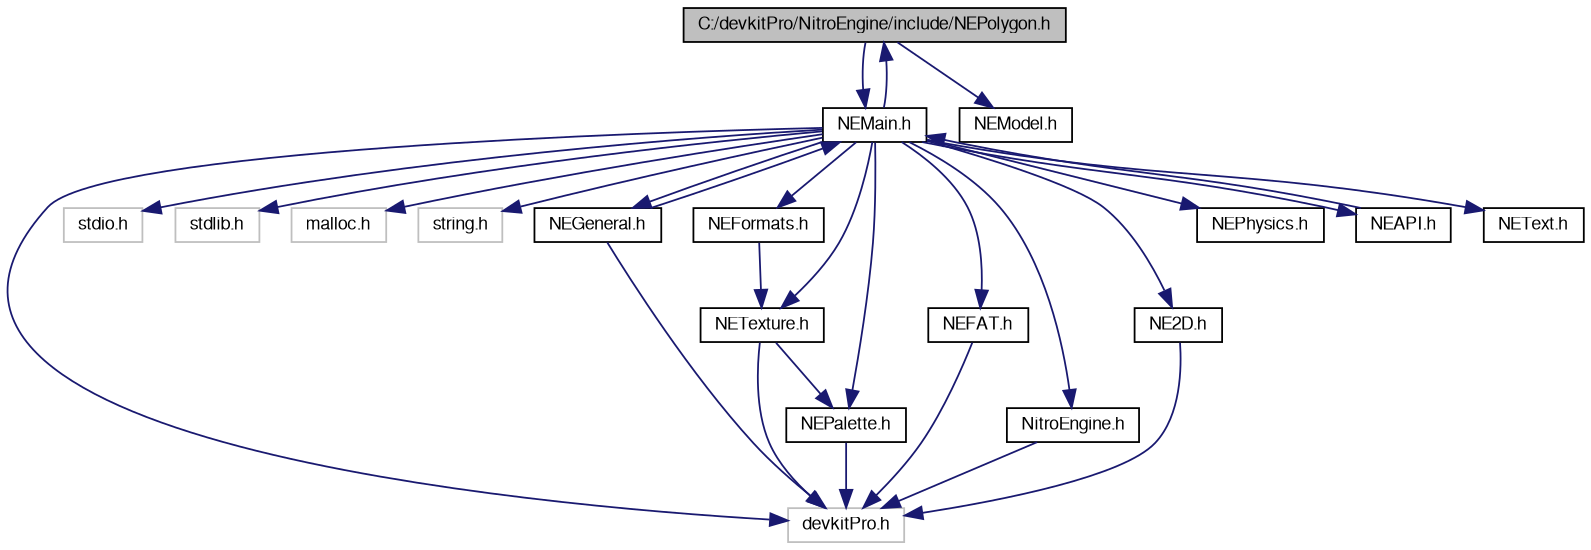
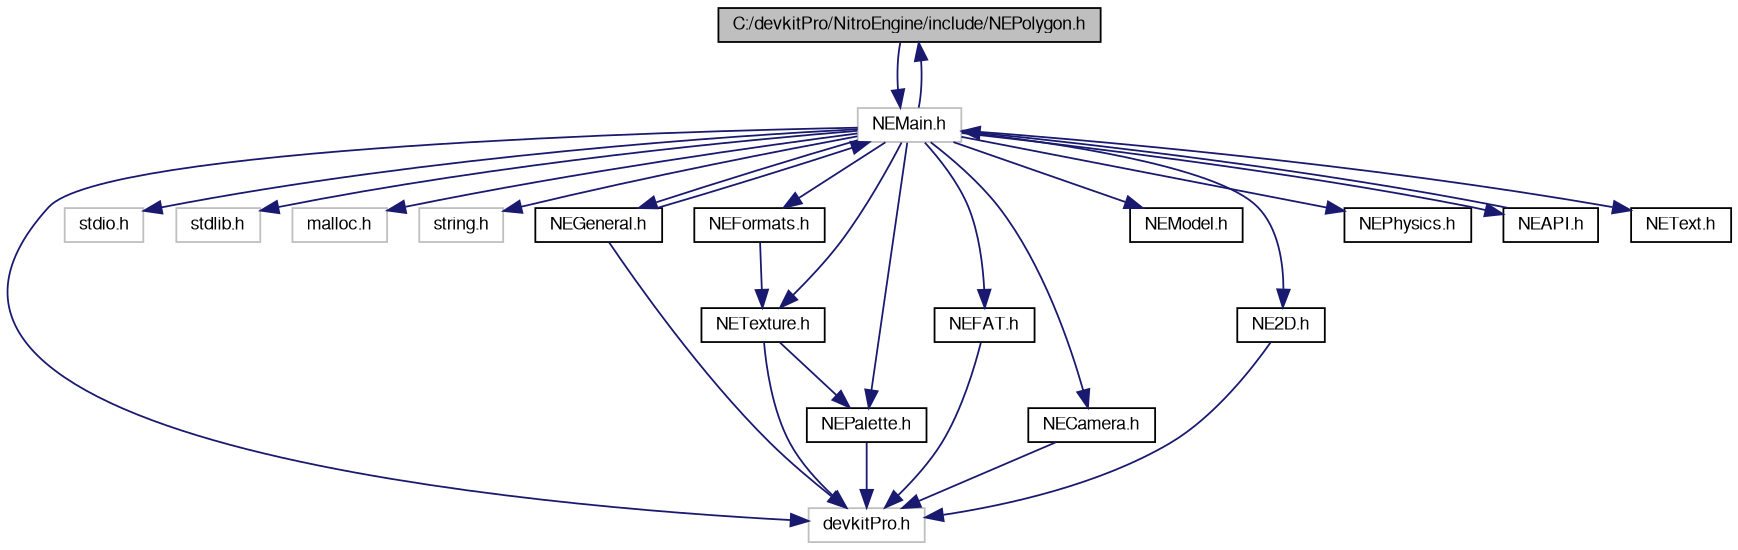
edge "C:/devkitPro/NitroEngine/include/NEPolygon.h" -> "NEModel.h": now "NEMain.h" -> "NEModel.h"
node "NEMain.h": color black -> grey75
node "NitroEngine.h": label "NitroEngine.h" -> "NECamera.h"
